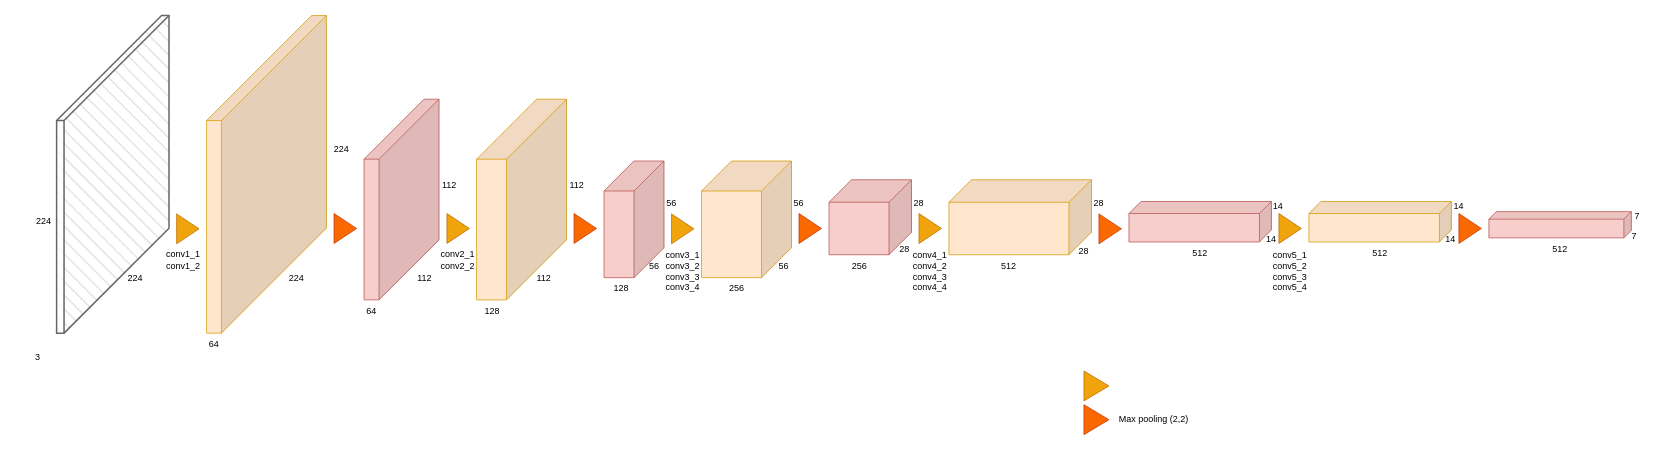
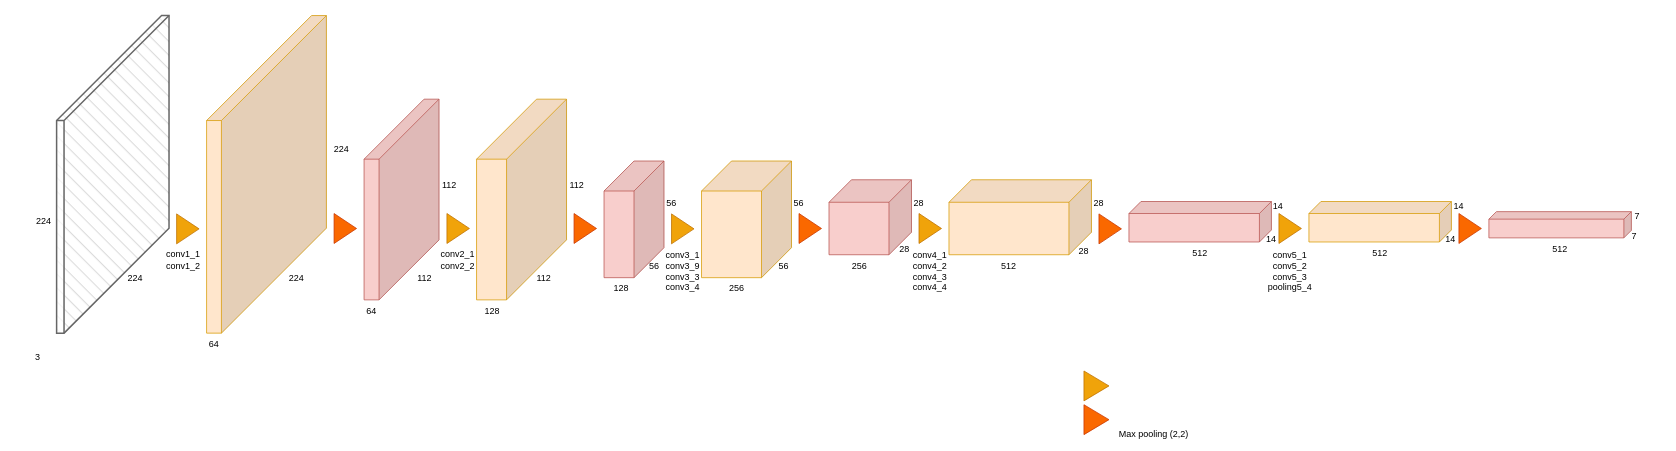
node "conv3_1 conv3_2 conv3_3 conv3_4": label "conv3_1 conv3_2 conv3_3 conv3_4" -> "conv3_1 conv3_9 conv3_3 conv3_4"
node "conv5_1 conv5_2 conv5_3 conv5_4": label "conv5_1 conv5_2 conv5_3 conv5_4" -> "conv5_1 conv5_2 conv5_3 pooling5_4"
node "Max pooling (2,2)": moved (1155, 419) -> (1155, 434)
